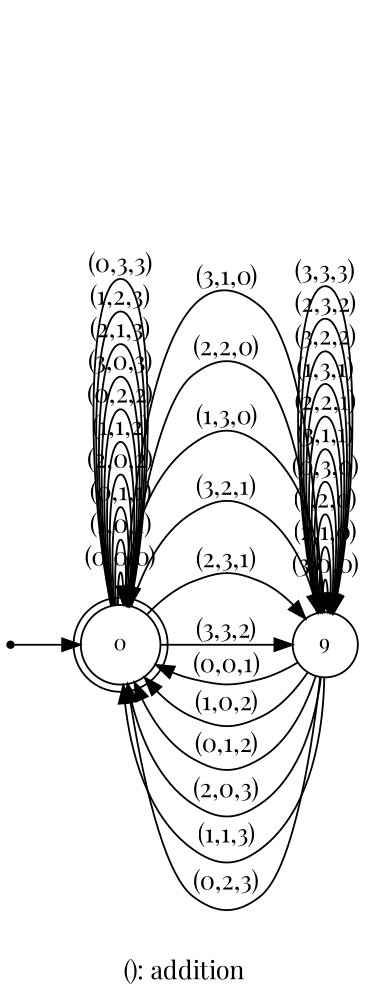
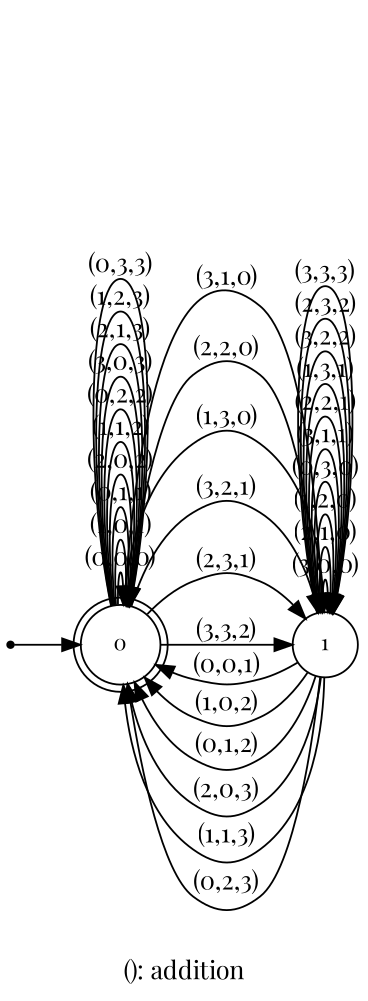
node "9": label "9" -> "1"
